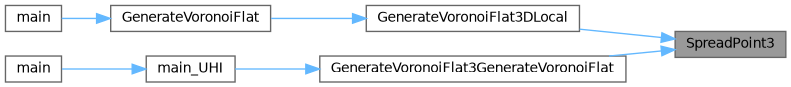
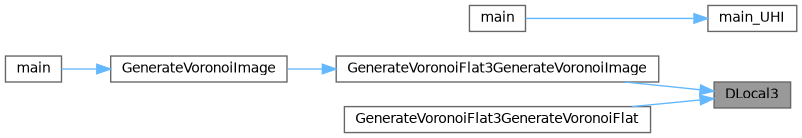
node "GenerateVoronoiFlat": label "GenerateVoronoiFlat" -> "GenerateVoronoiImage"
node "GenerateVoronoiFlat3DLocal": label "GenerateVoronoiFlat3DLocal" -> "GenerateVoronoiFlat3GenerateVoronoiImage"
node "SpreadPoint3": label "SpreadPoint3" -> "DLocal3"
edge "main_UHI" -> "GenerateVoronoiFlat3GenerateVoronoiFlat": removed
